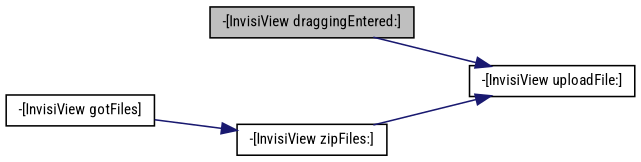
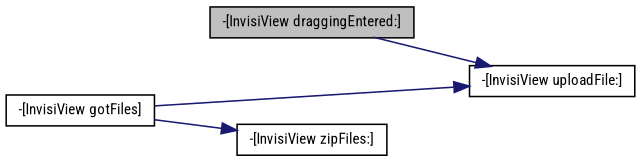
edge "-[InvisiView zipFiles:]" -> "-[InvisiView uploadFile:]": now "-[InvisiView gotFiles]" -> "-[InvisiView uploadFile:]"
